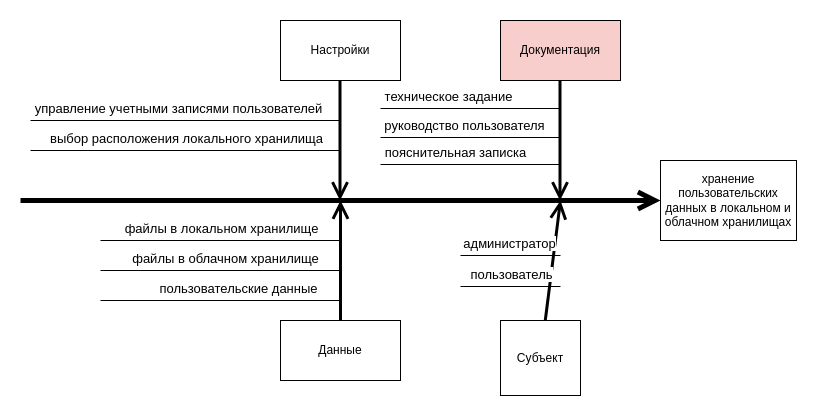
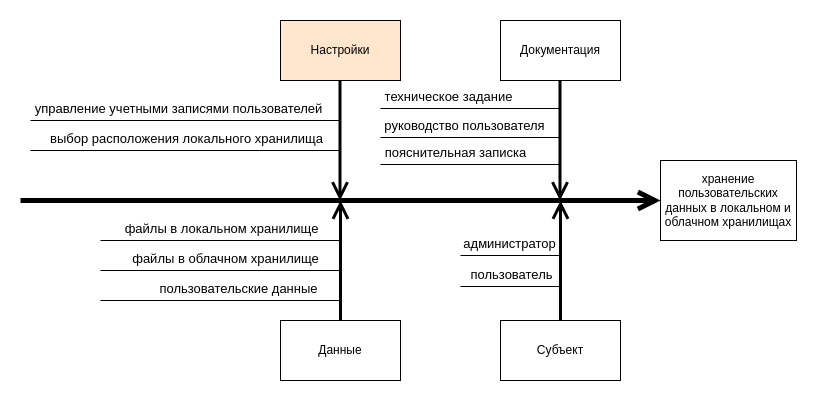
node "Настройки": fillcolor #ffffff -> #ffe6cc
node "Документация": fillcolor #f8cecc -> #ffffff
node "Субъект": size 80x75 -> 120x60
